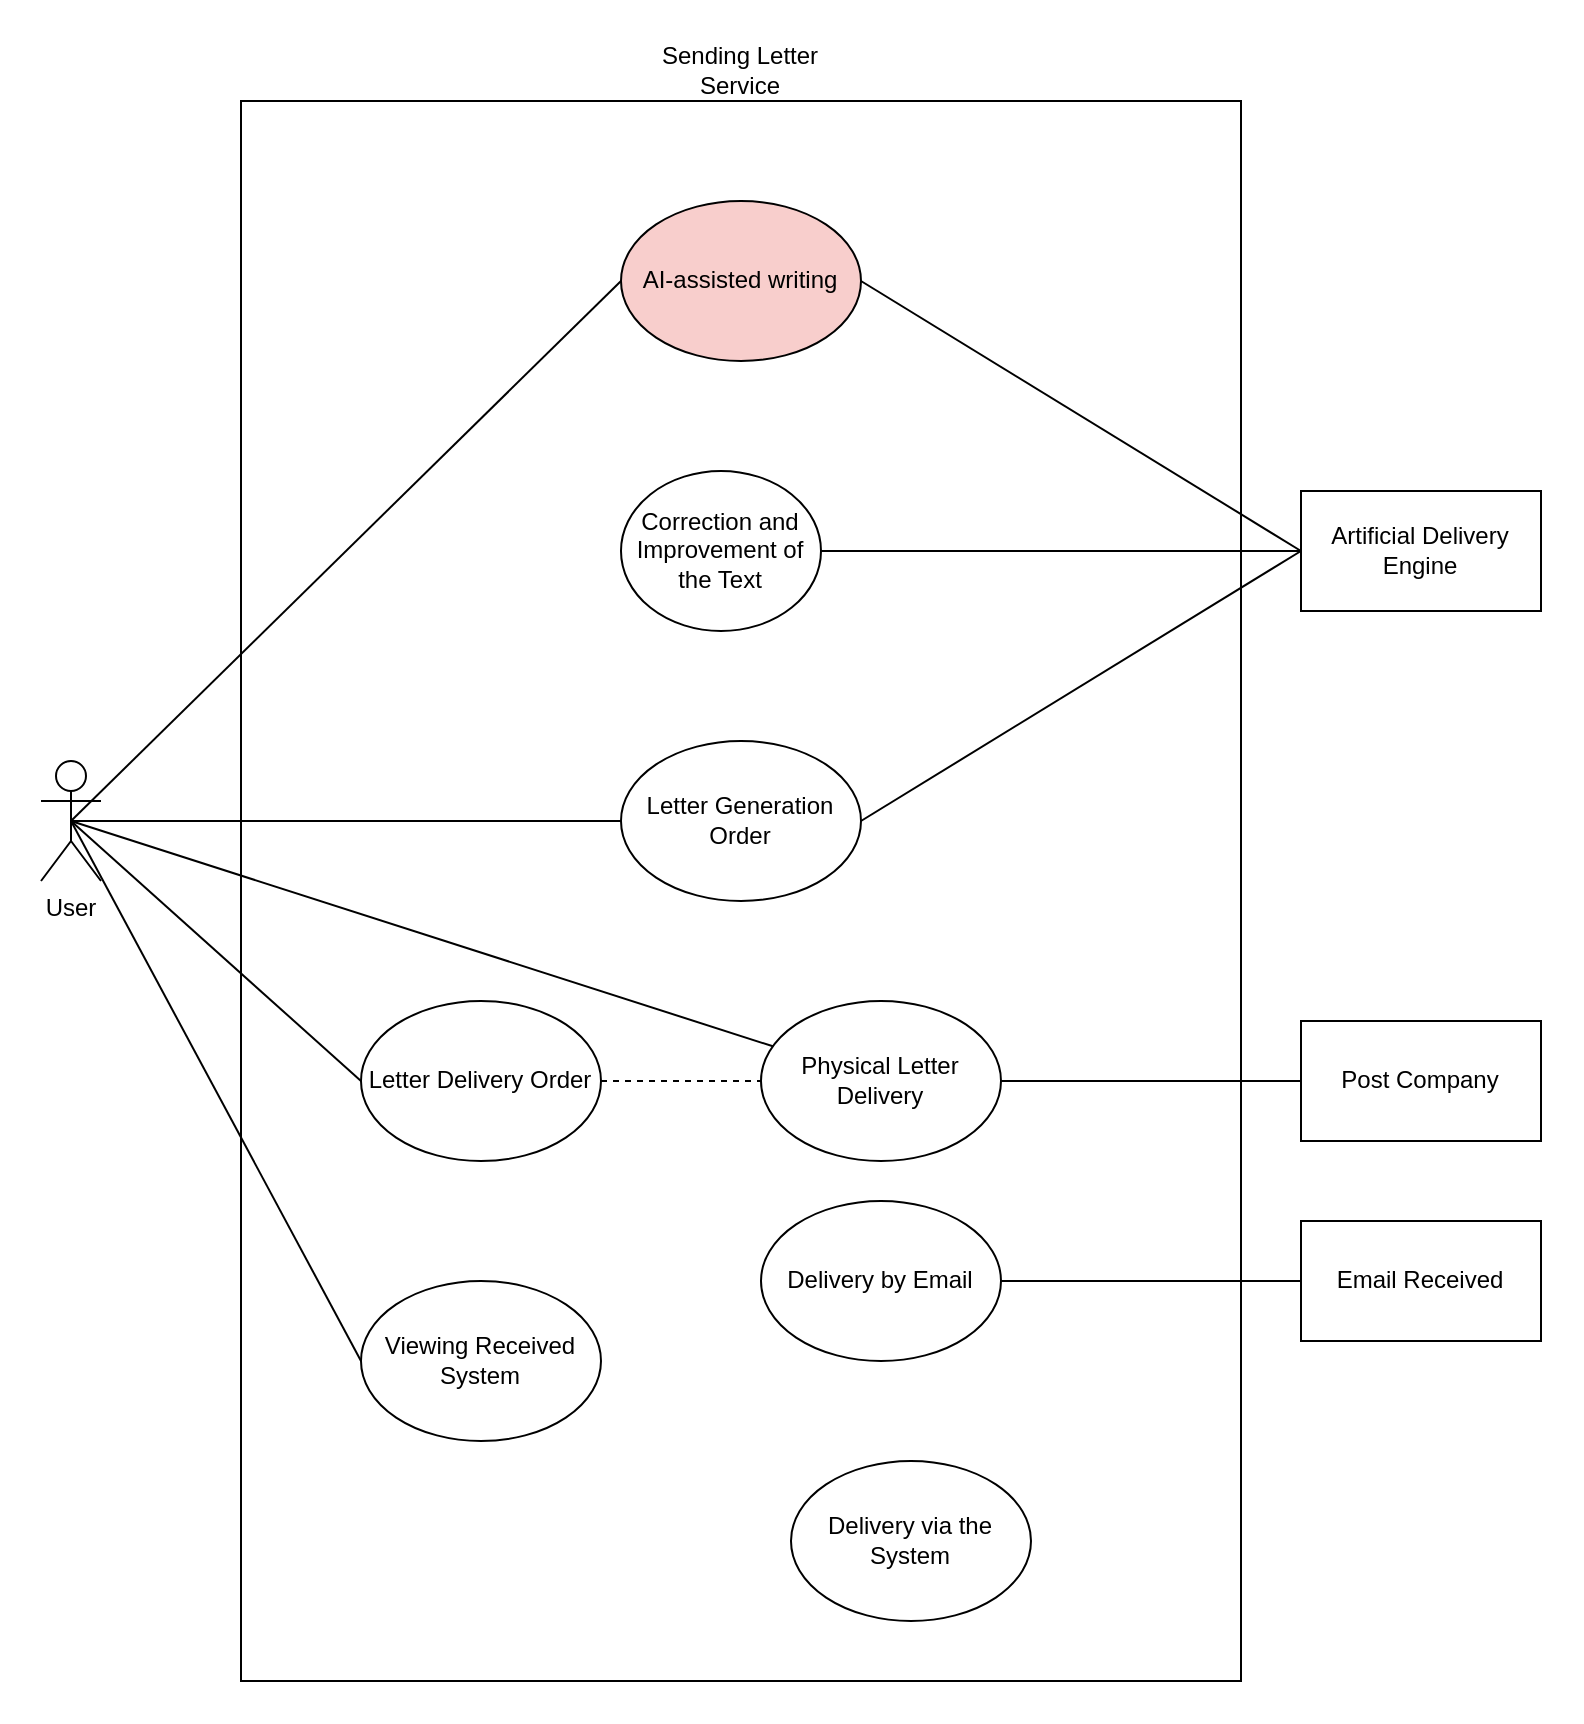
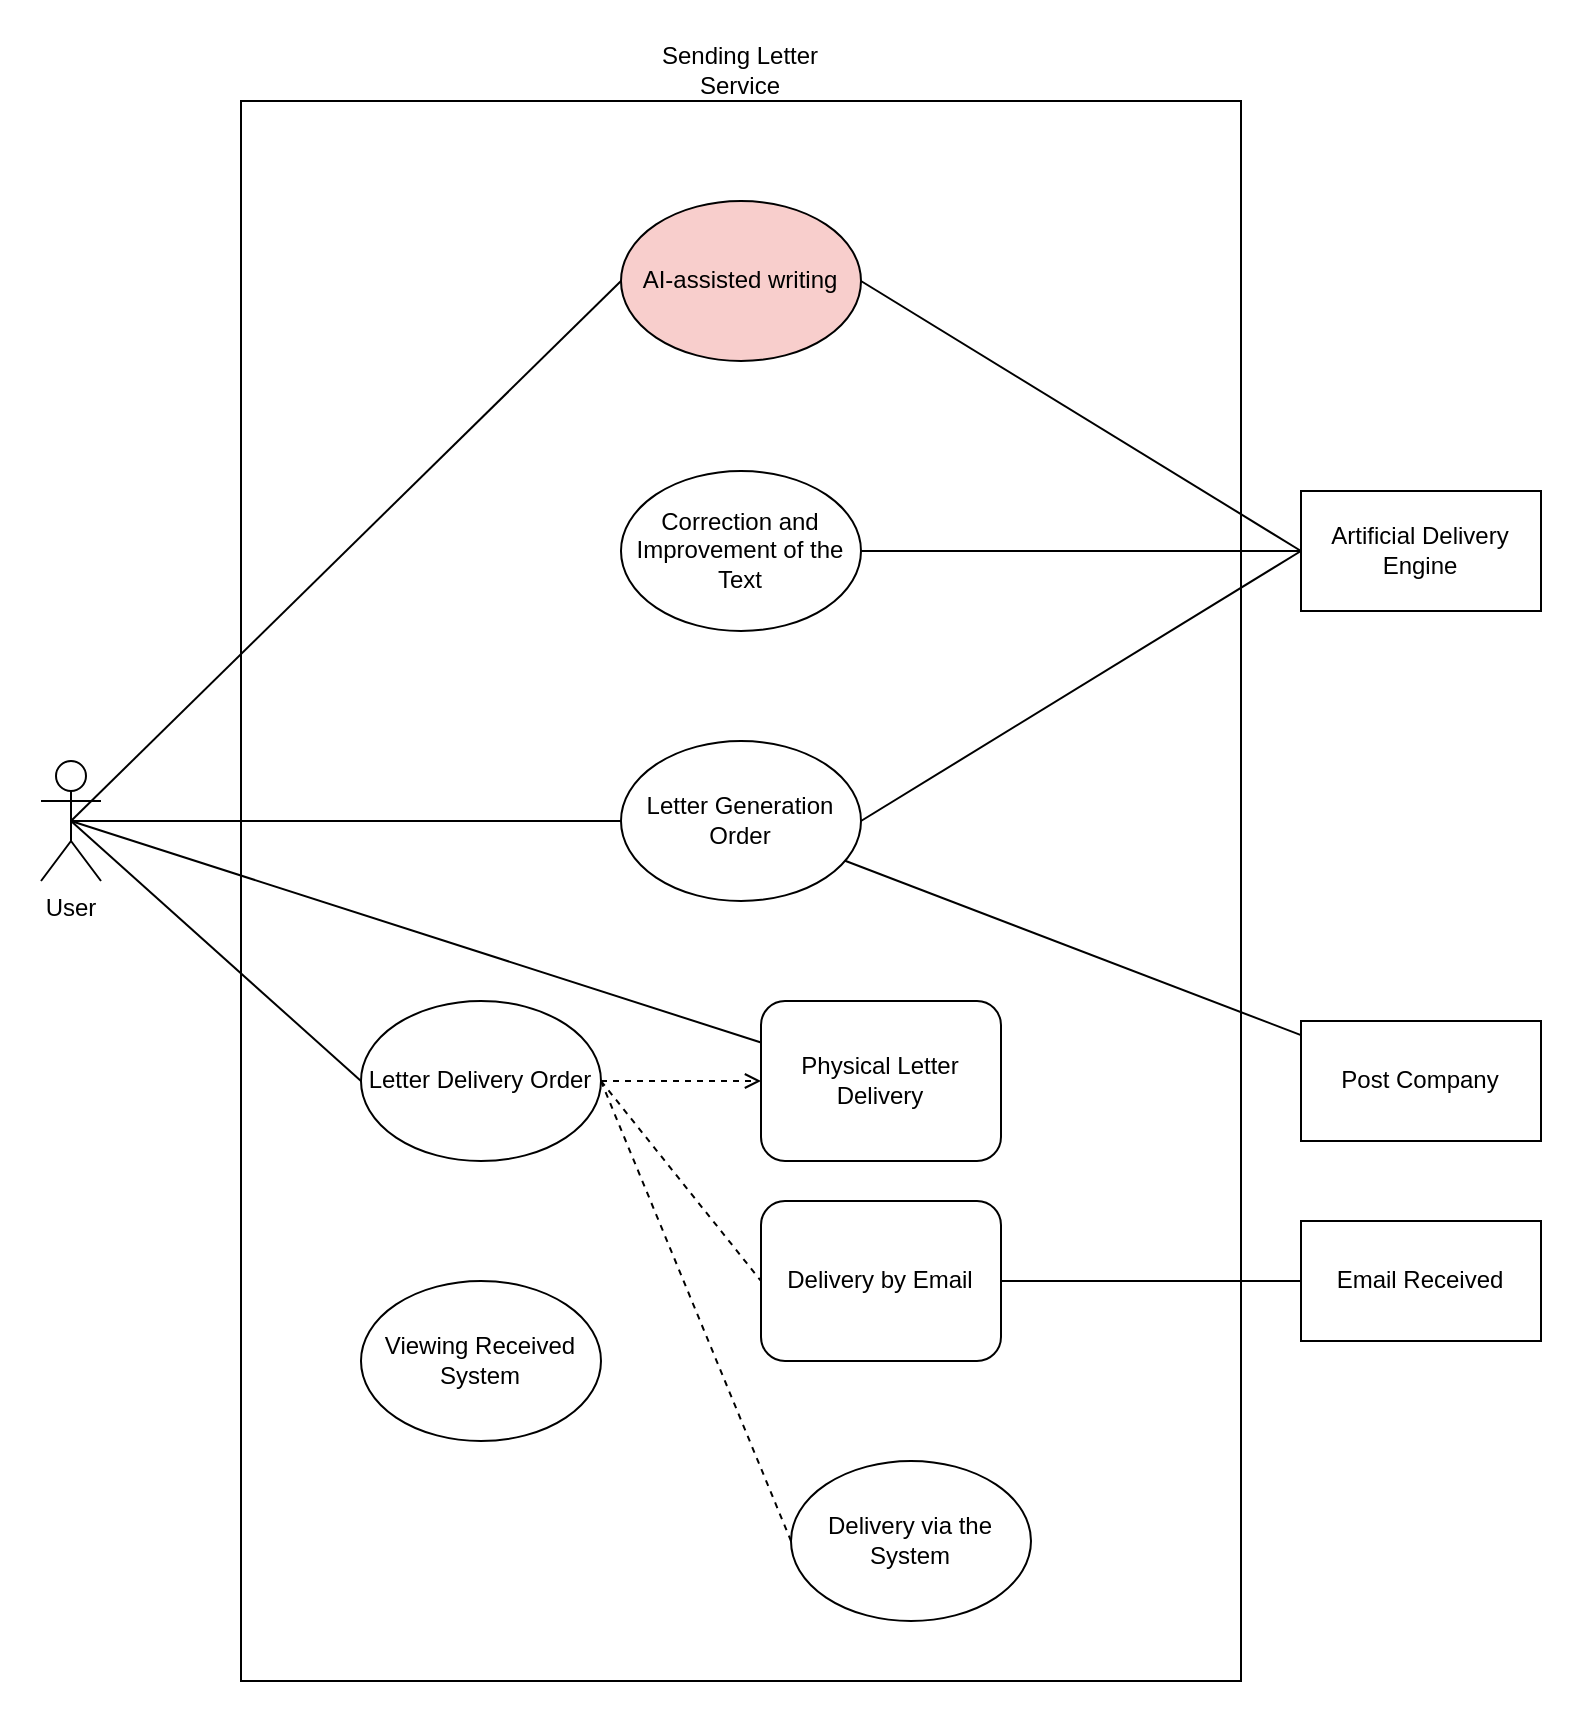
node "Correction and Improvement of the Text": size 200x160 -> 240x160
edge "Letter Delivery Order" -- "Physical Letter Delivery": arrowhead none -> open
node "Physical Letter Delivery": shape ellipse -> rounded rectangle
edge "Physical Letter Delivery" -- "Post Company": now "Letter Generation Order" -- "Post Company"
edge "User" -- "Viewing Received System": removed
edge "Letter Delivery Order" -- "Delivery by Email": added
node "Delivery by Email": shape ellipse -> rounded rectangle
edge "Letter Delivery Order" -- "Delivery via the System": added
